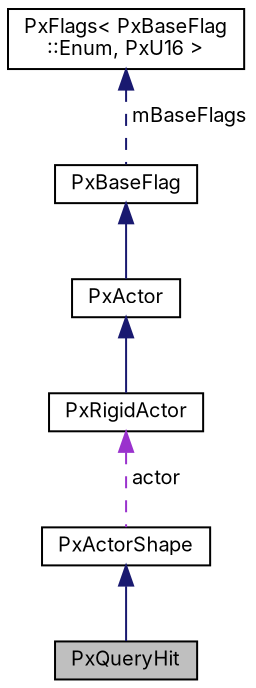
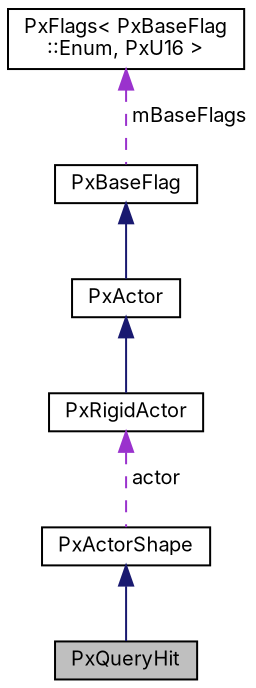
edge "PxBaseFlag" -> "PxFlags< PxBaseFlag ::Enum, PxU16 >": color midnightblue -> darkorchid3
